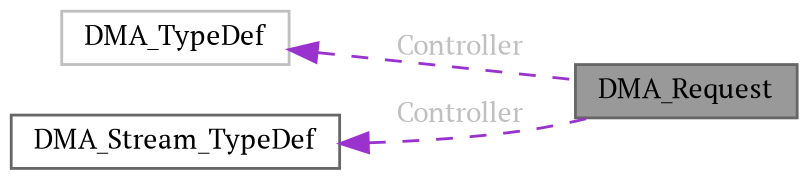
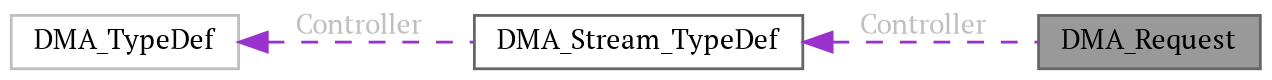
edge "DMA_Request" -> "DMA_TypeDef": now "DMA_Stream_TypeDef" -> "DMA_TypeDef"
